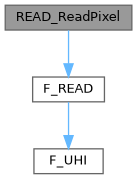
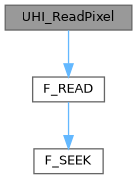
node "READ_ReadPixel": label "READ_ReadPixel" -> "UHI_ReadPixel"
node "F_UHI": label "F_UHI" -> "F_SEEK"
